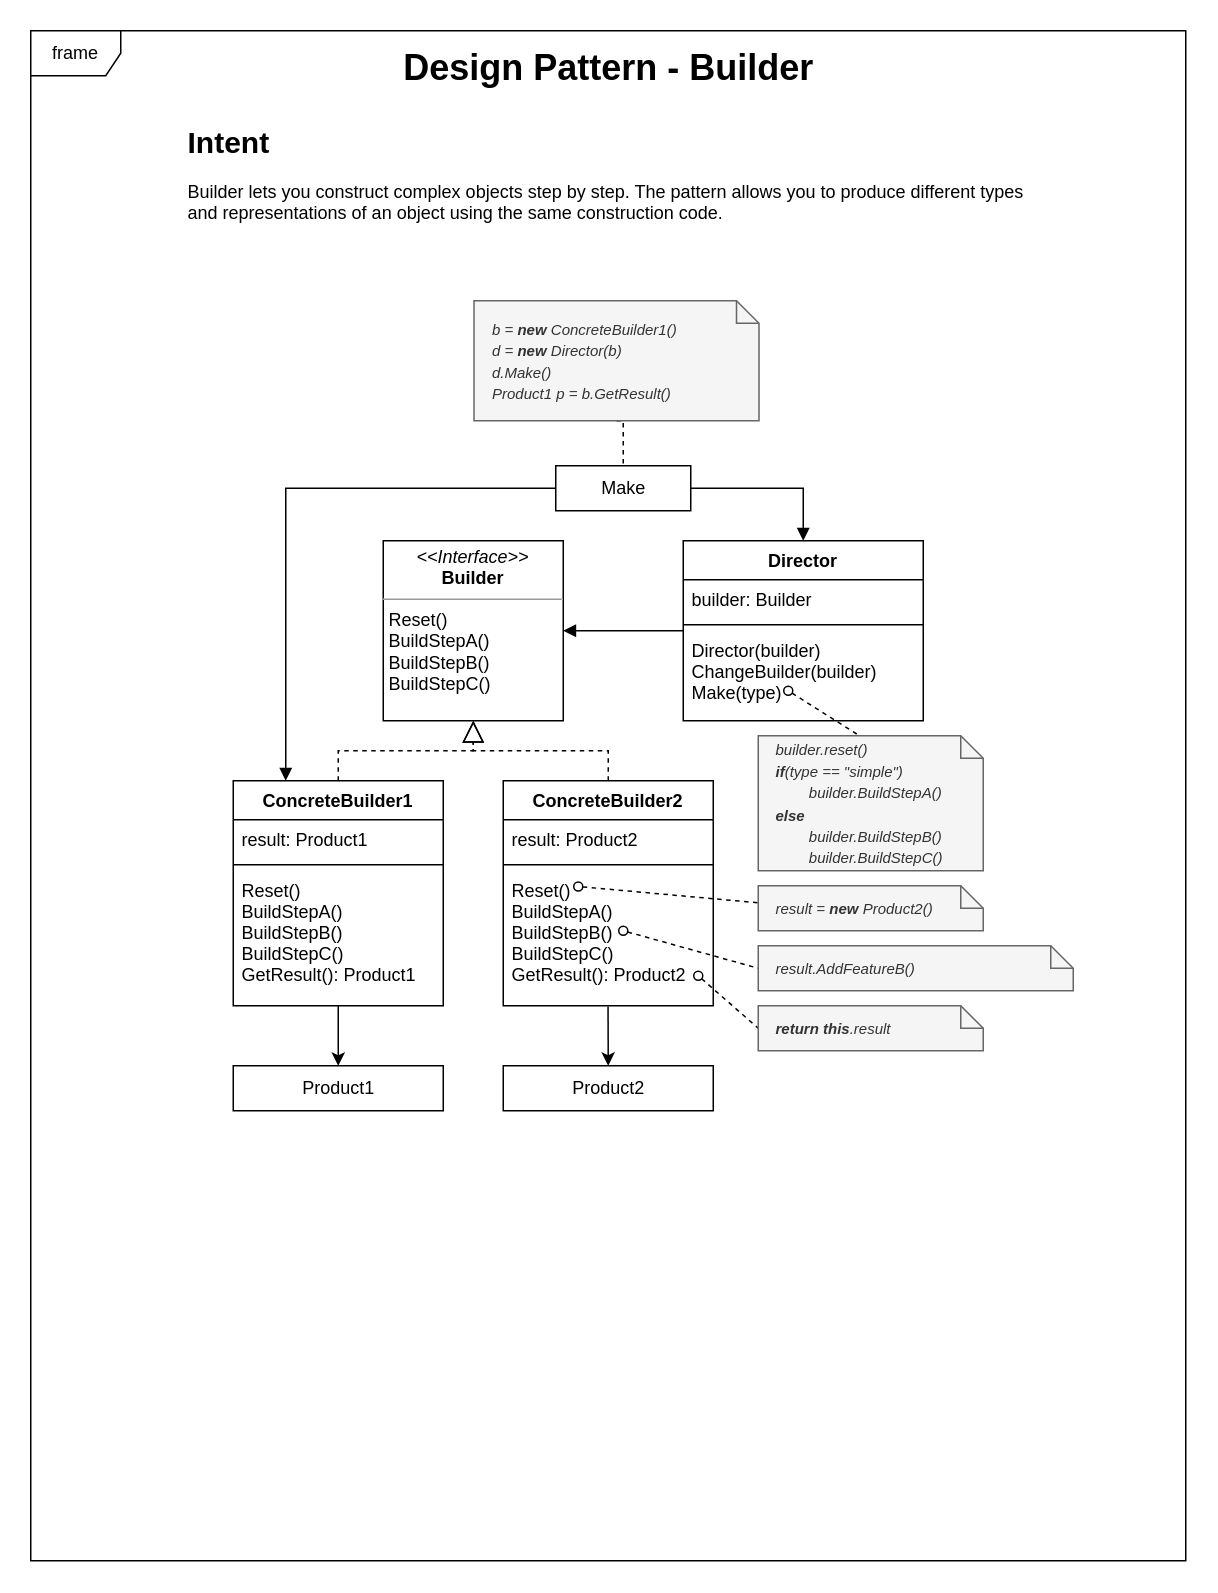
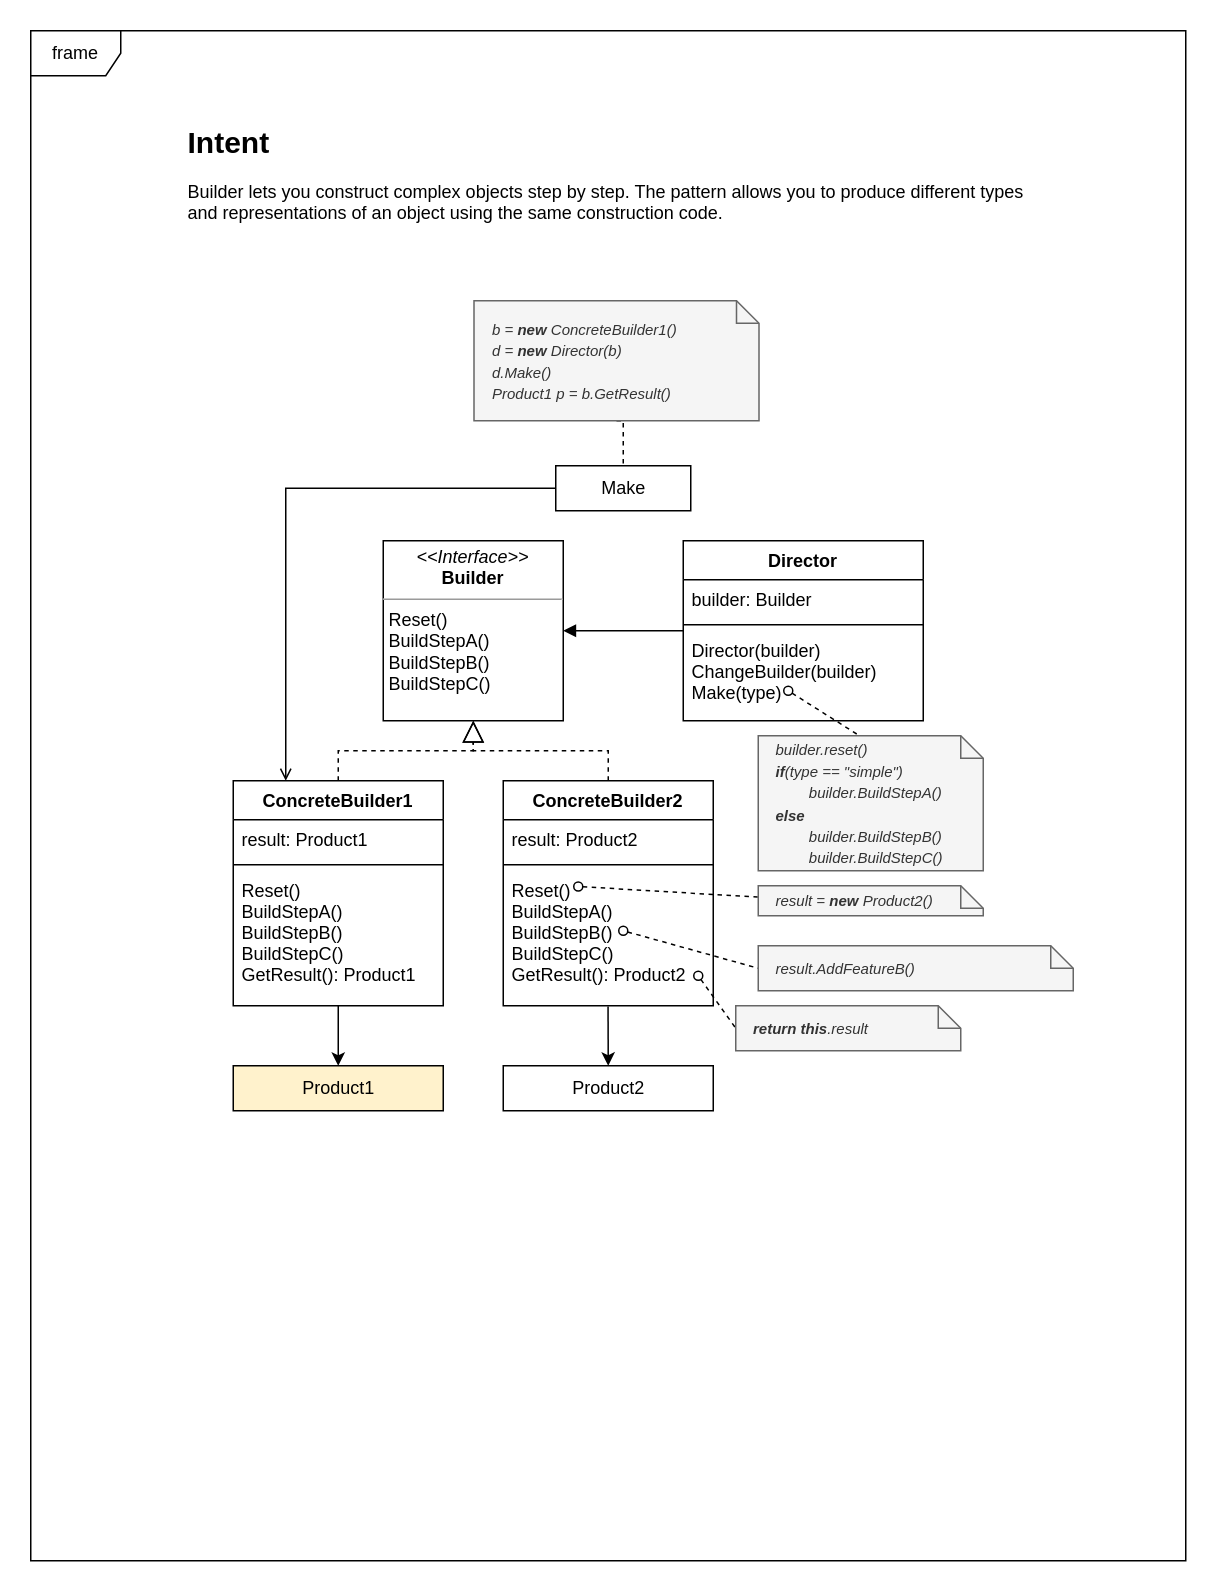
node "Design Pattern - Builder": removed
edge "Make" -> "Director": removed
edge "Make" -> "ConcreteBuilder1": arrowhead block -> open
node "result = new Product2()": size 225x45 -> 225x30
node "return this.result": moved (871, 1028) -> (848, 1028)
node "Product1": fillcolor #ffffff -> #fff2cc
